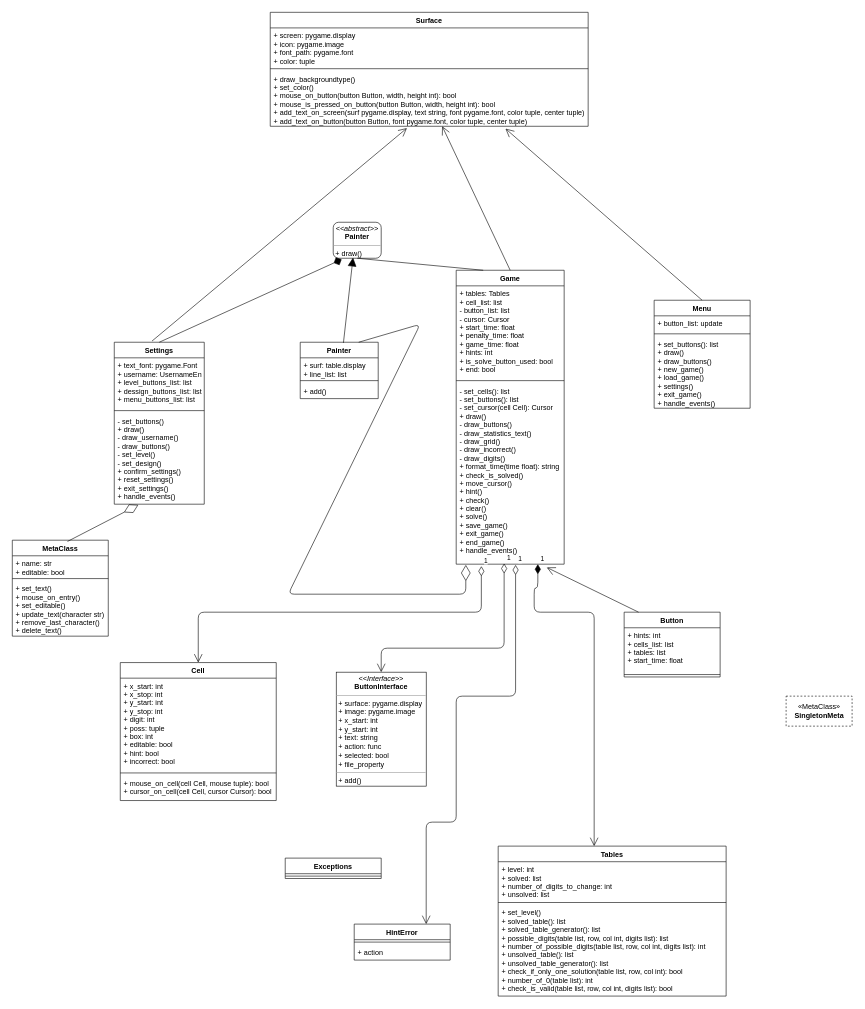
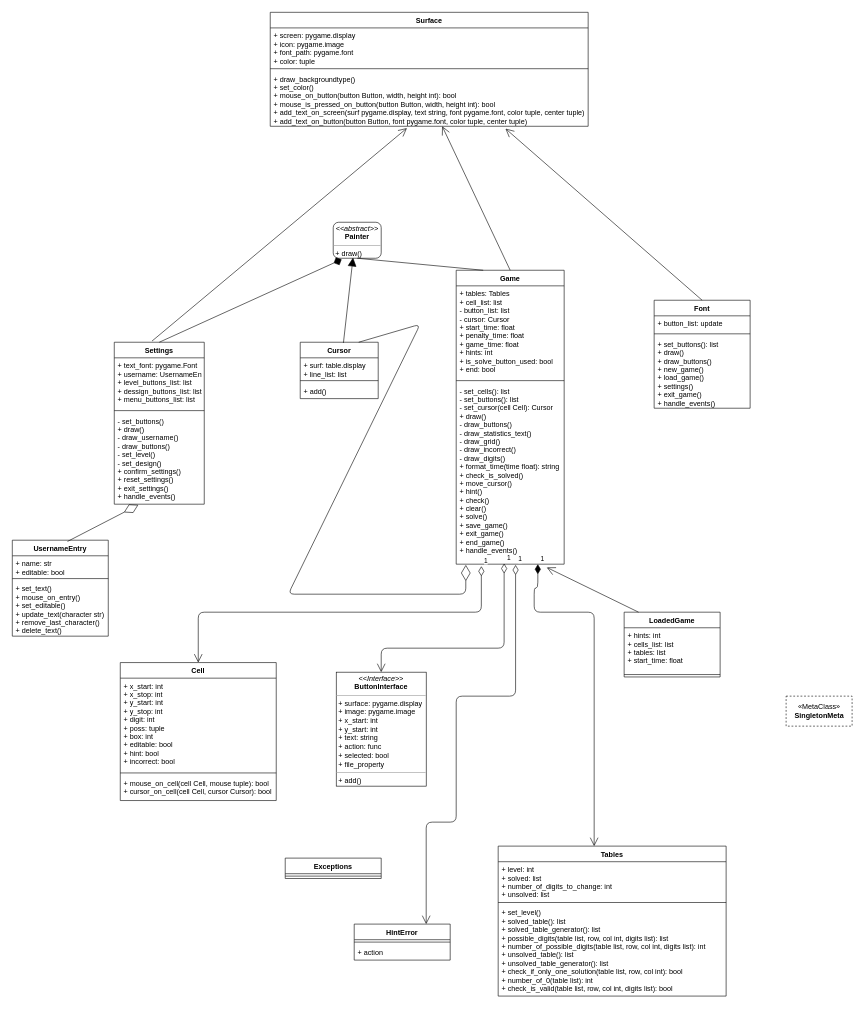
node "Menu": label "Menu" -> "Font"
node "Painter": label "Painter" -> "Cursor"
node "MetaClass": label "MetaClass" -> "UsernameEntry"
node "Button": label "Button" -> "LoadedGame"
